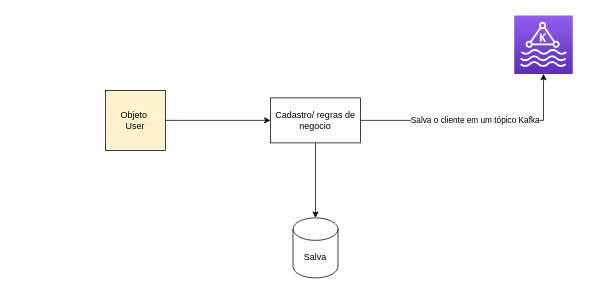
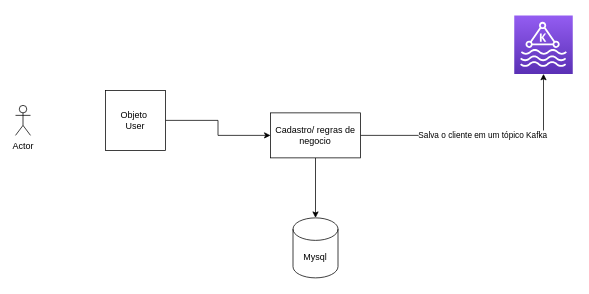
node "Actor": added
node "Objeto User": fillcolor #fff2cc -> #ffffff
node "Cadastro/ regras de negocio": moved (315, 120) -> (315, 135)
node "Salva": label "Salva" -> "Mysql"
